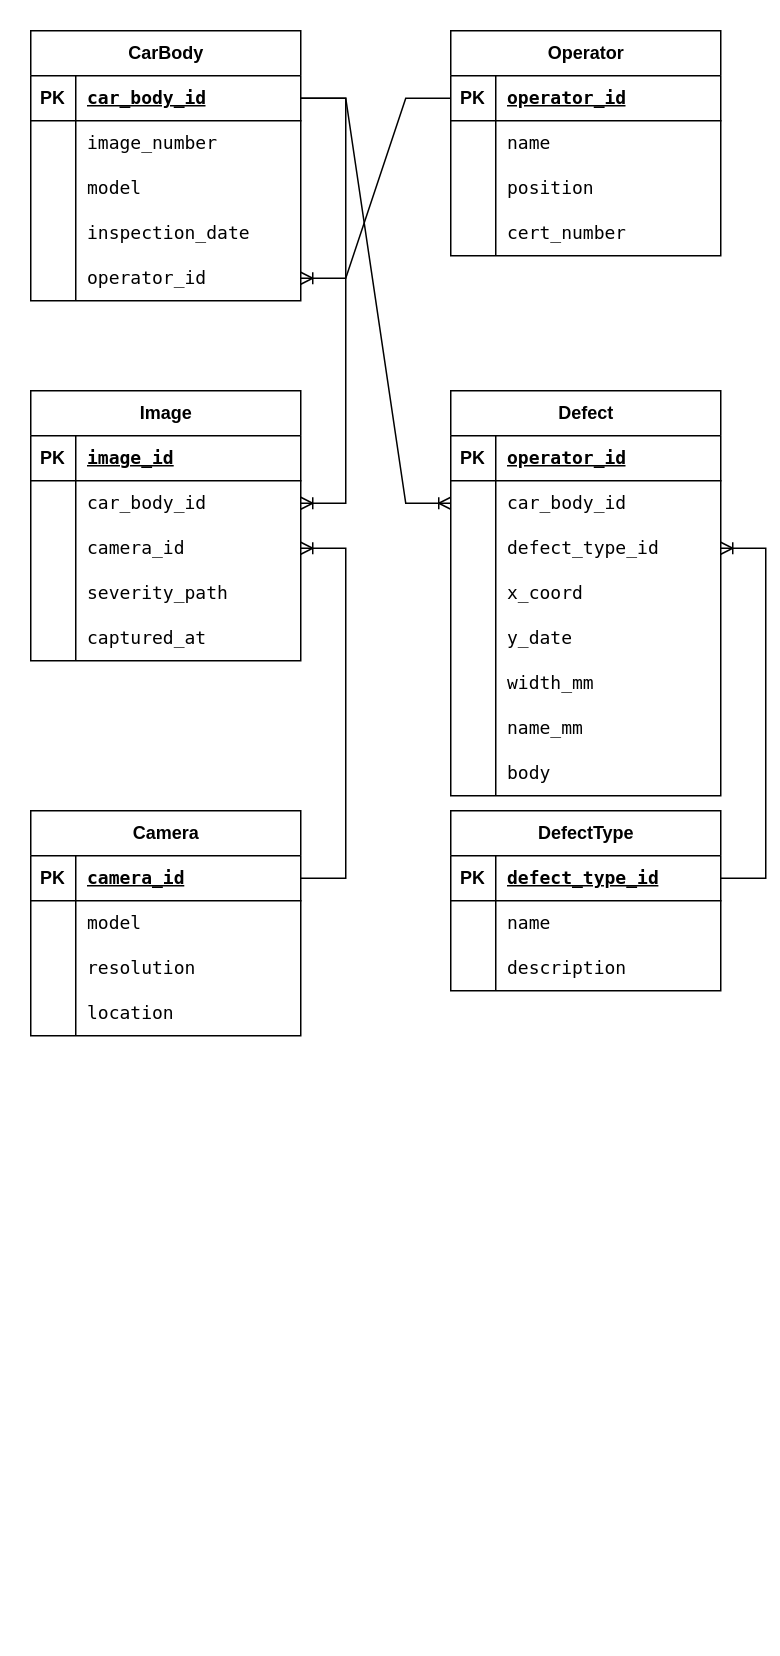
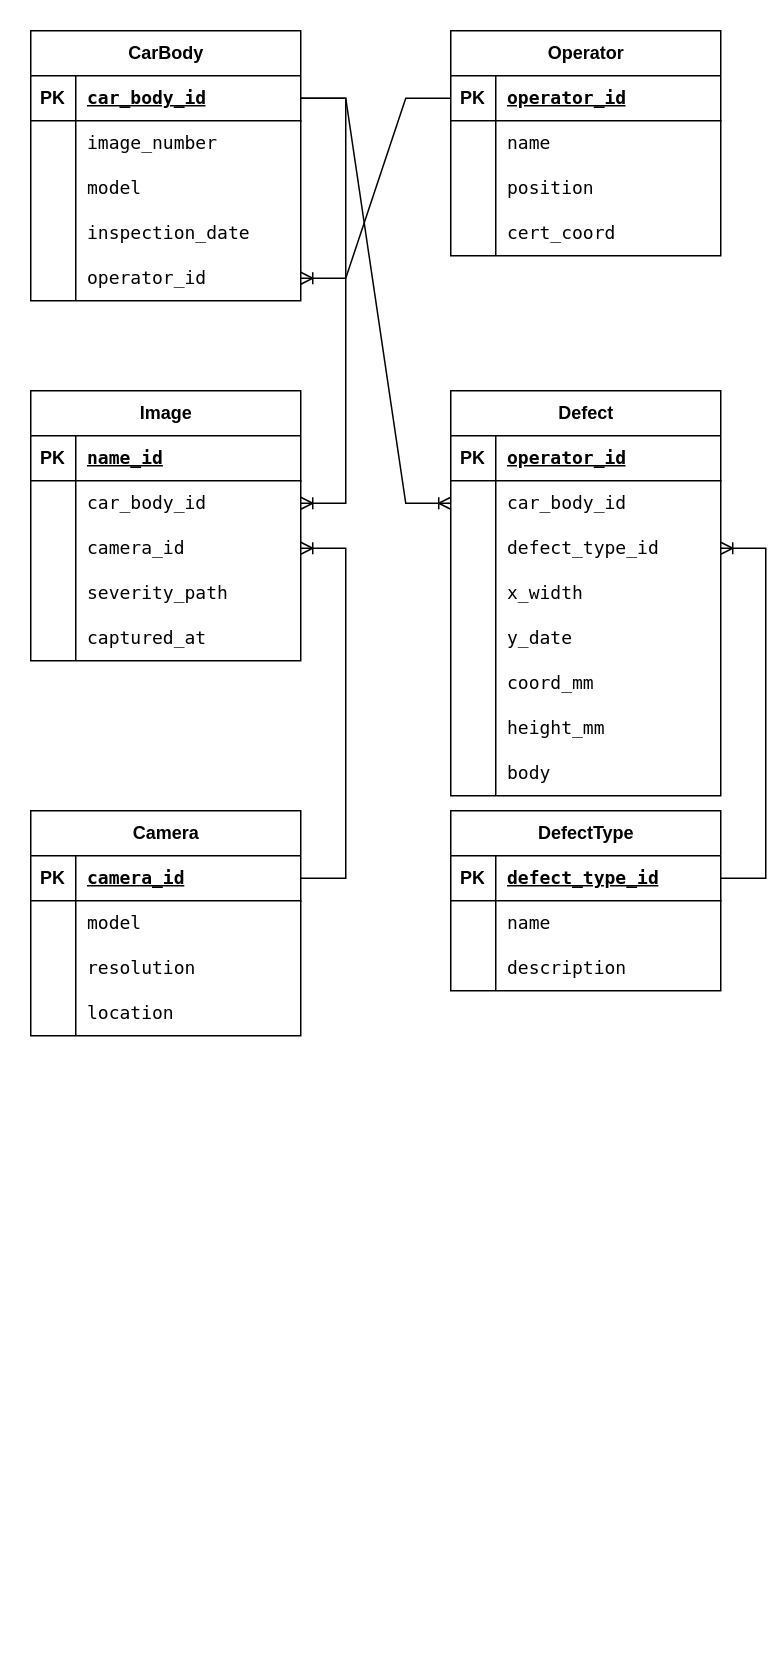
node "cert_number": label "cert_number" -> "cert_coord"
node "image_id": label "image_id" -> "name_id"
node "x_coord": label "x_coord" -> "x_width"
node "width_mm": label "width_mm" -> "coord_mm"
node "name_mm": label "name_mm" -> "height_mm"
